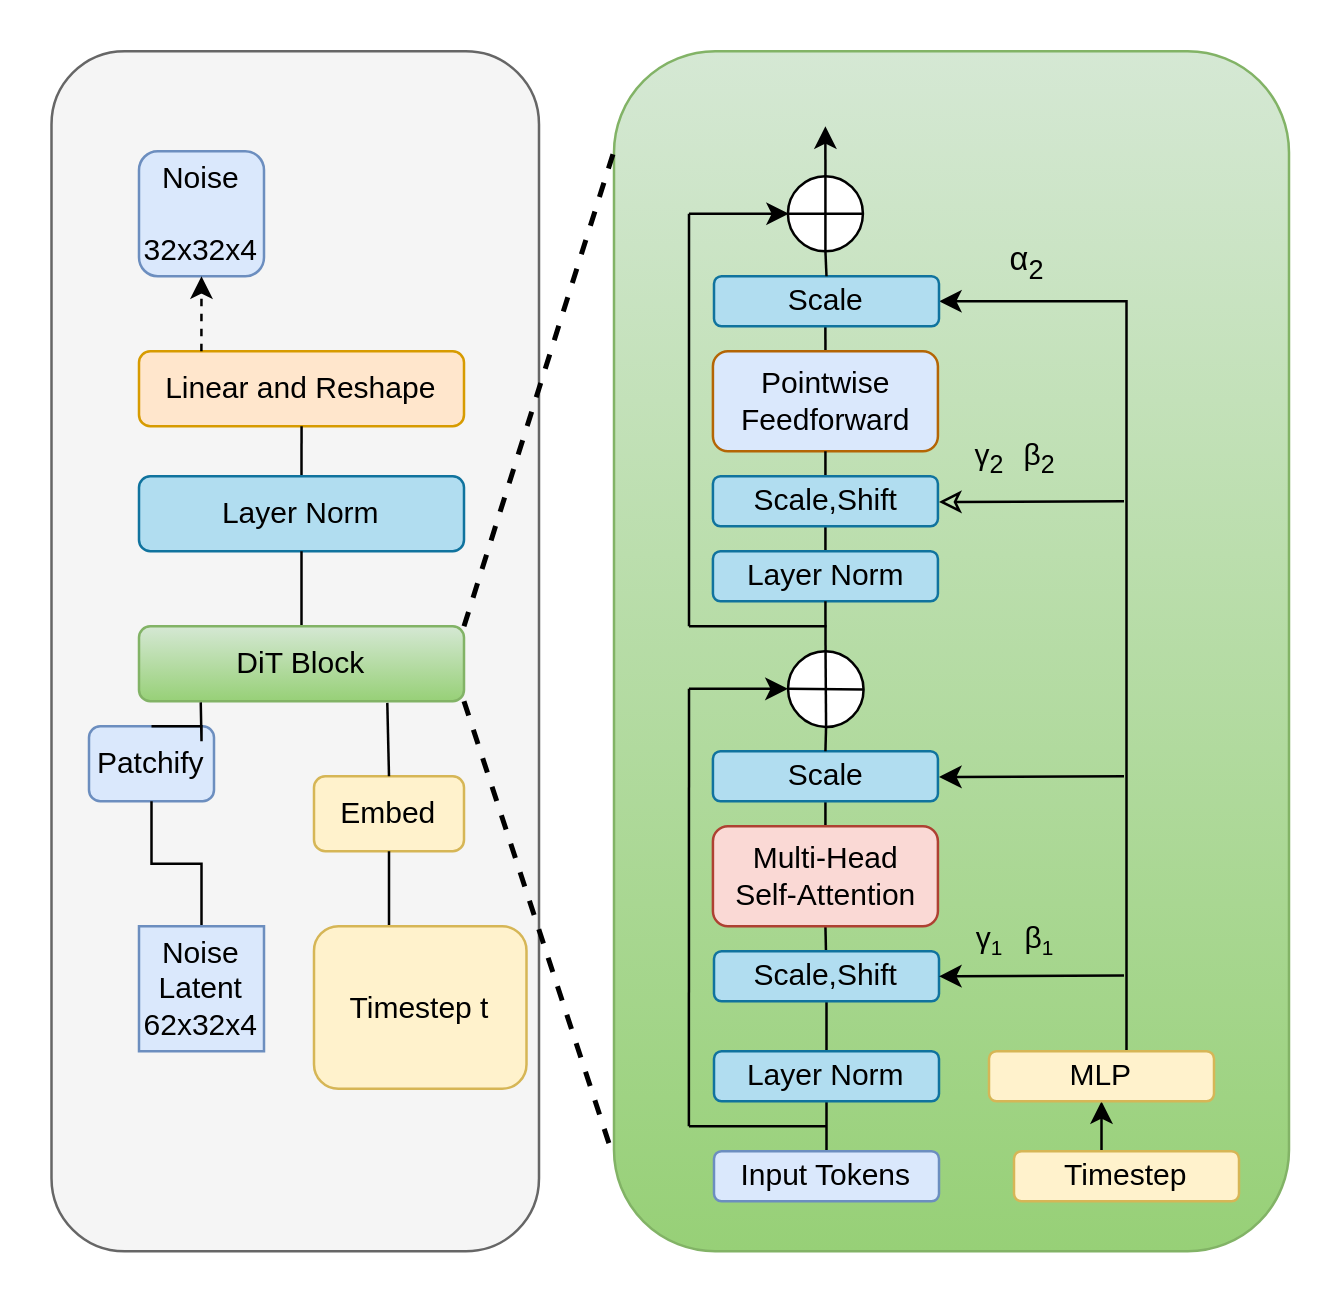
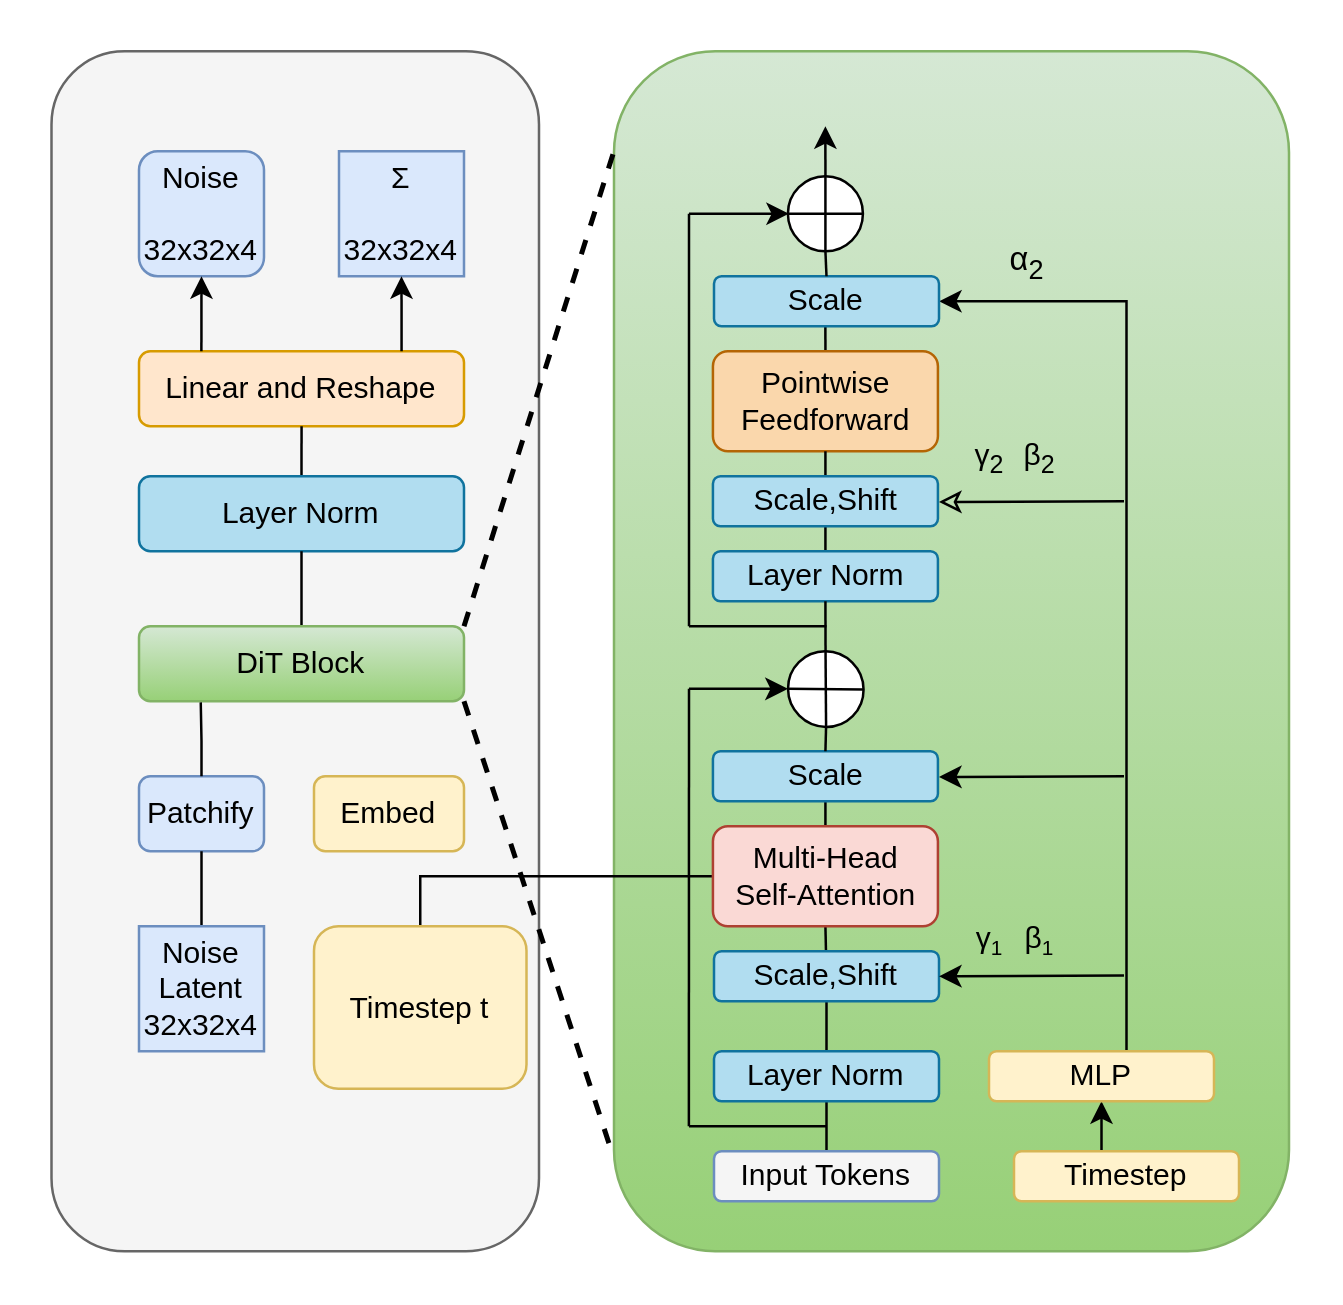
node "Σ 32x32x4": added
edge "Linear and Reshape" -> "Noise 32x32x4": style dashed -> solid
edge "Linear and Reshape" -> "Σ 32x32x4": added
node "Pointwise Feedforward": fillcolor #dae8fc -> #fad7ac
edge "DiT Block" -- "Embed": removed
node "Patchify": moved (151, 764) -> (201, 814)
edge "Embed" -- "Timestep t": now "Multi-Head Self-Attention" -- "Timestep t"
node "Noise Latent 62x32x4": label "Noise Latent 62x32x4" -> "Noise Latent 32x32x4"
node "Input Tokens": fillcolor #dae8fc -> #f5f5f5
